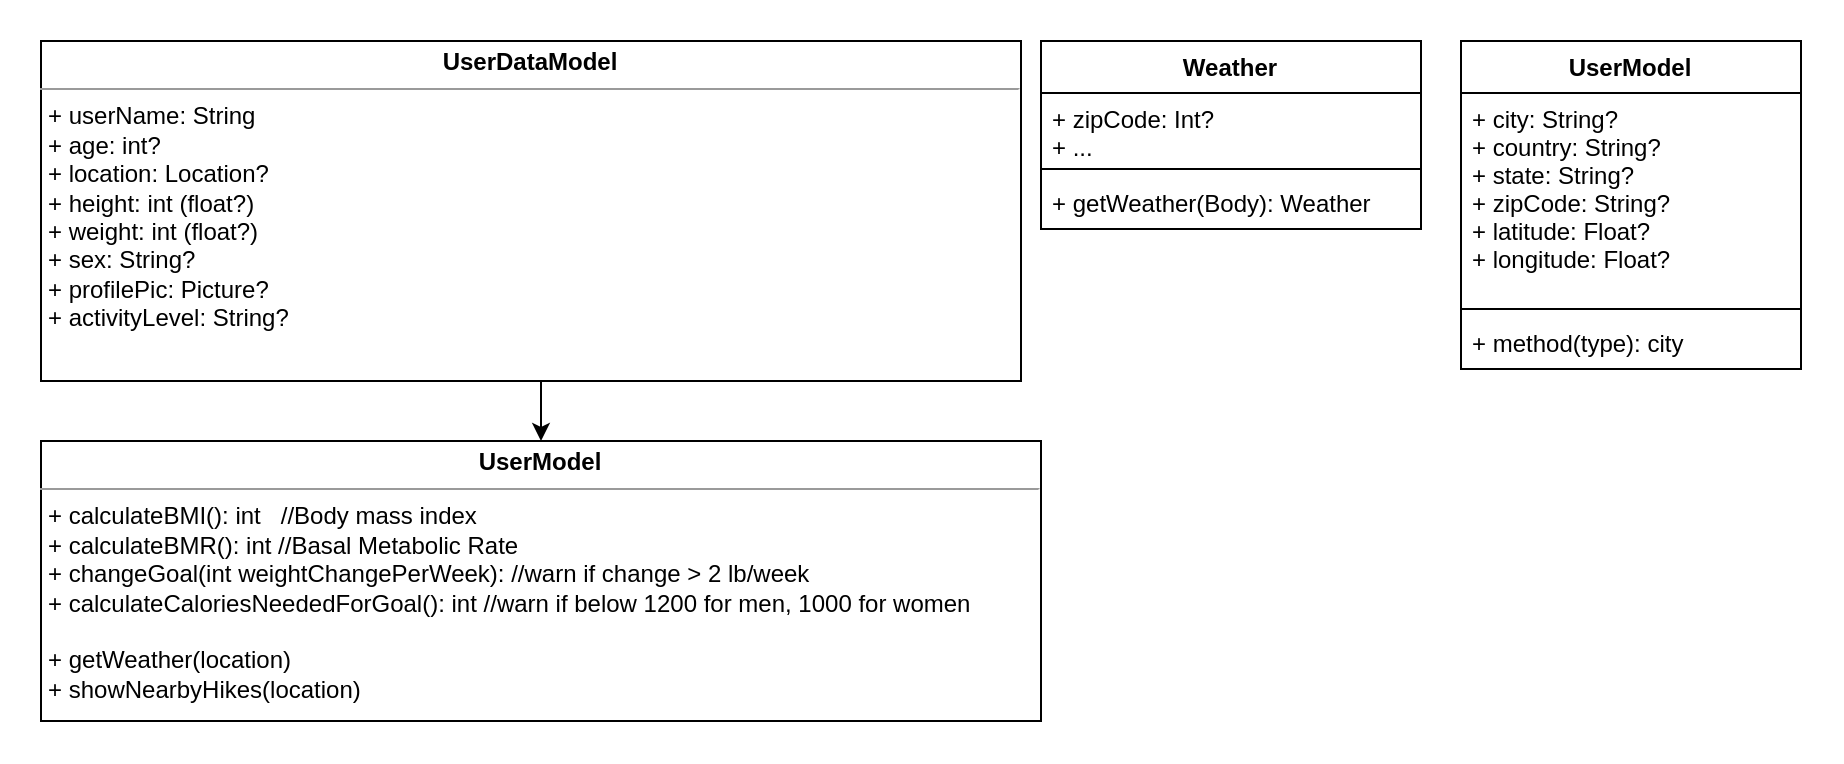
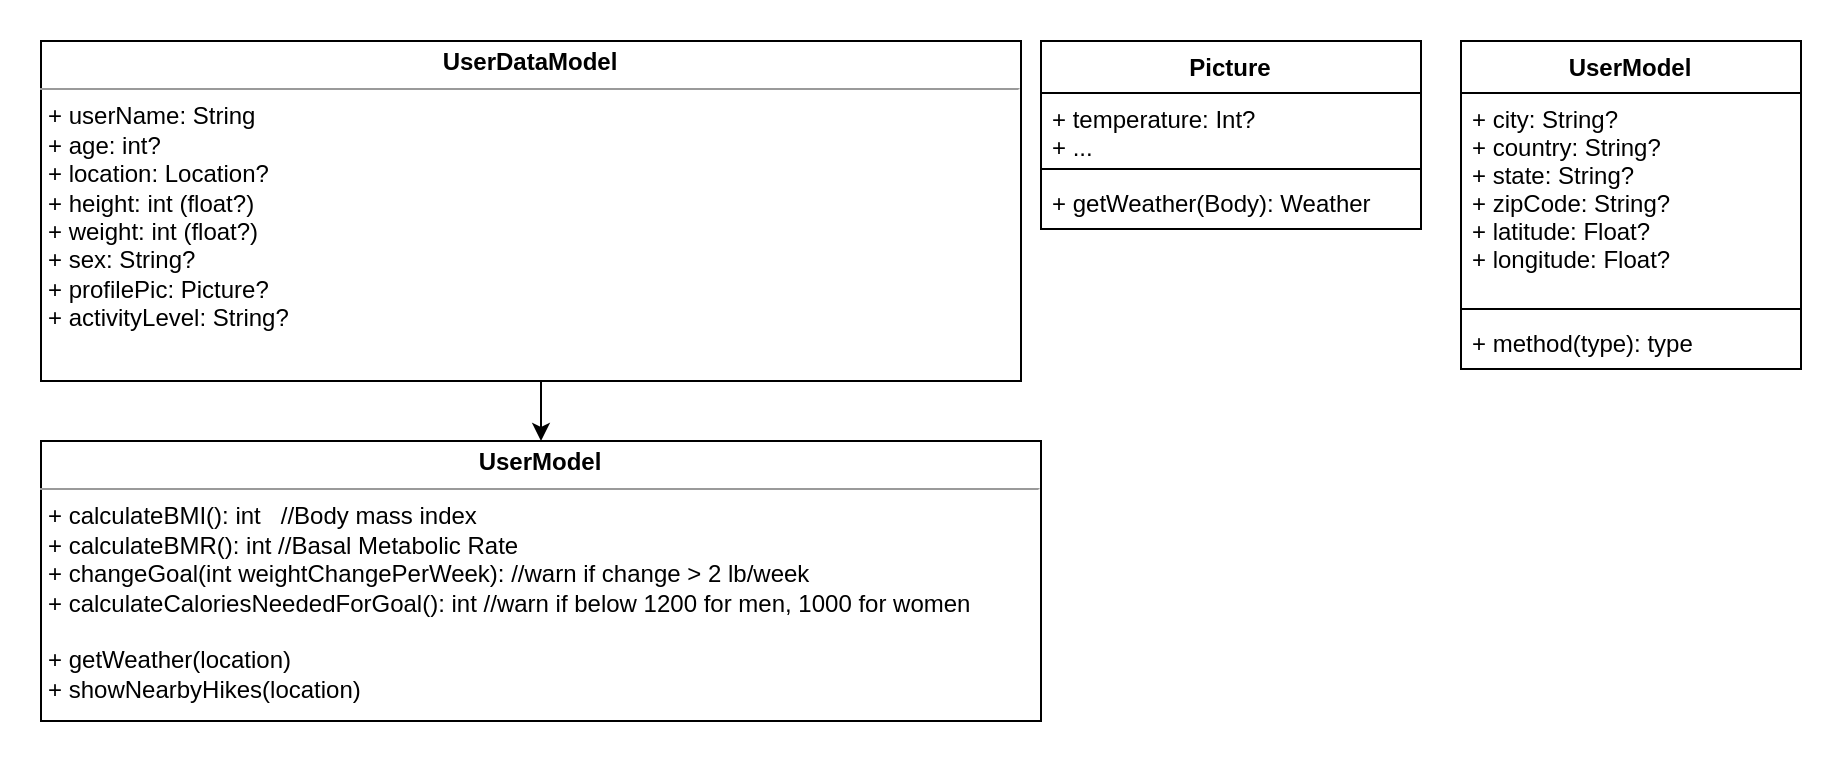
node "Weather": label "Weather" -> "Picture"
node "+ zipCode: Int? + ...": label "+ zipCode: Int? + ..." -> "+ temperature: Int? + ..."
node "+ method(type): city": label "+ method(type): city" -> "+ method(type): type"
